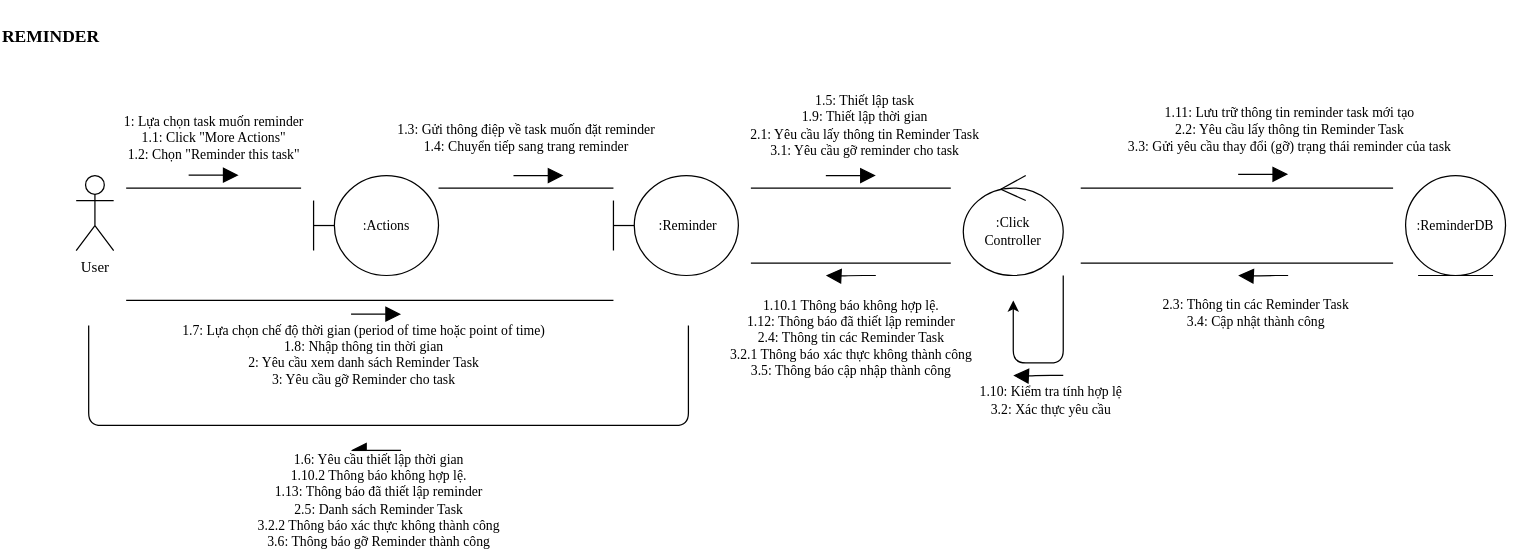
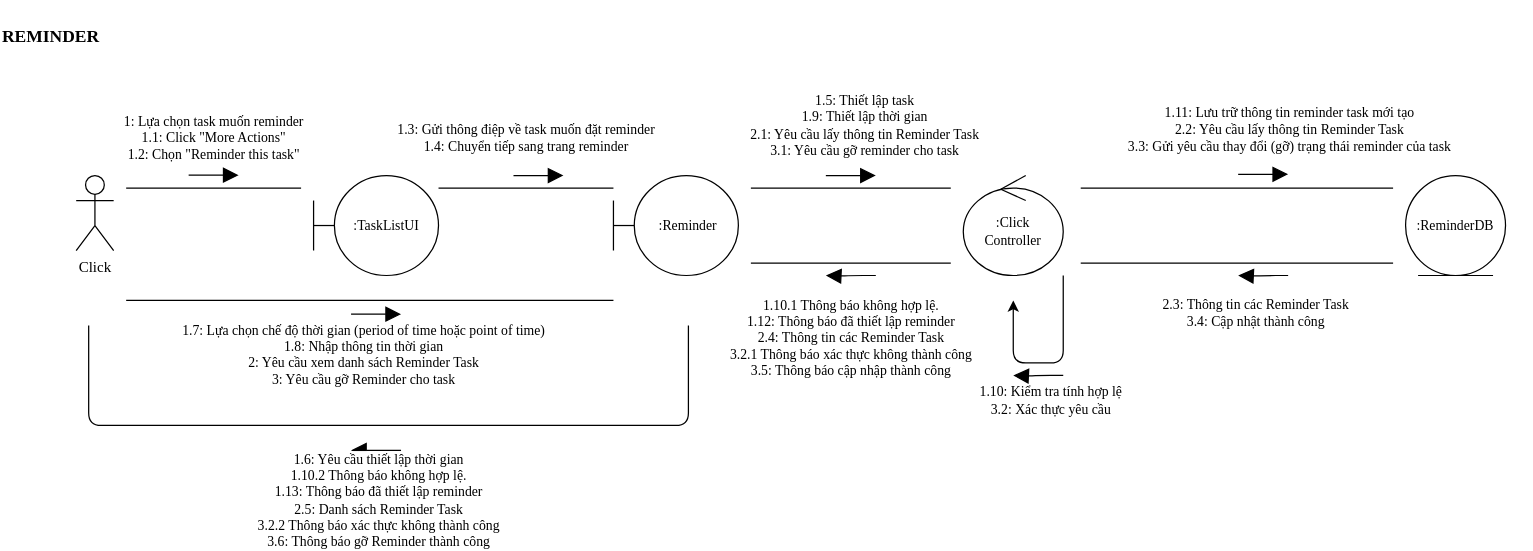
node ":Actions": label ":Actions" -> ":TaskListUI"
node "User": label "User" -> "Click"
